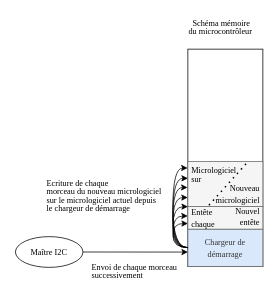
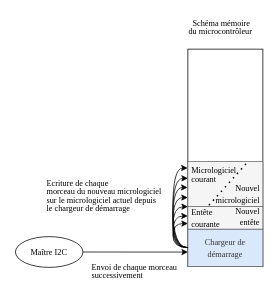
node "Micrologiciel sur": label "Micrologiciel sur" -> "Micrologiciel courant"
node "Nouveau micrologiciel": label "Nouveau micrologiciel" -> "Nouvel micrologiciel"
node "Entête chaque": label "Entête chaque" -> "Entête courante"
